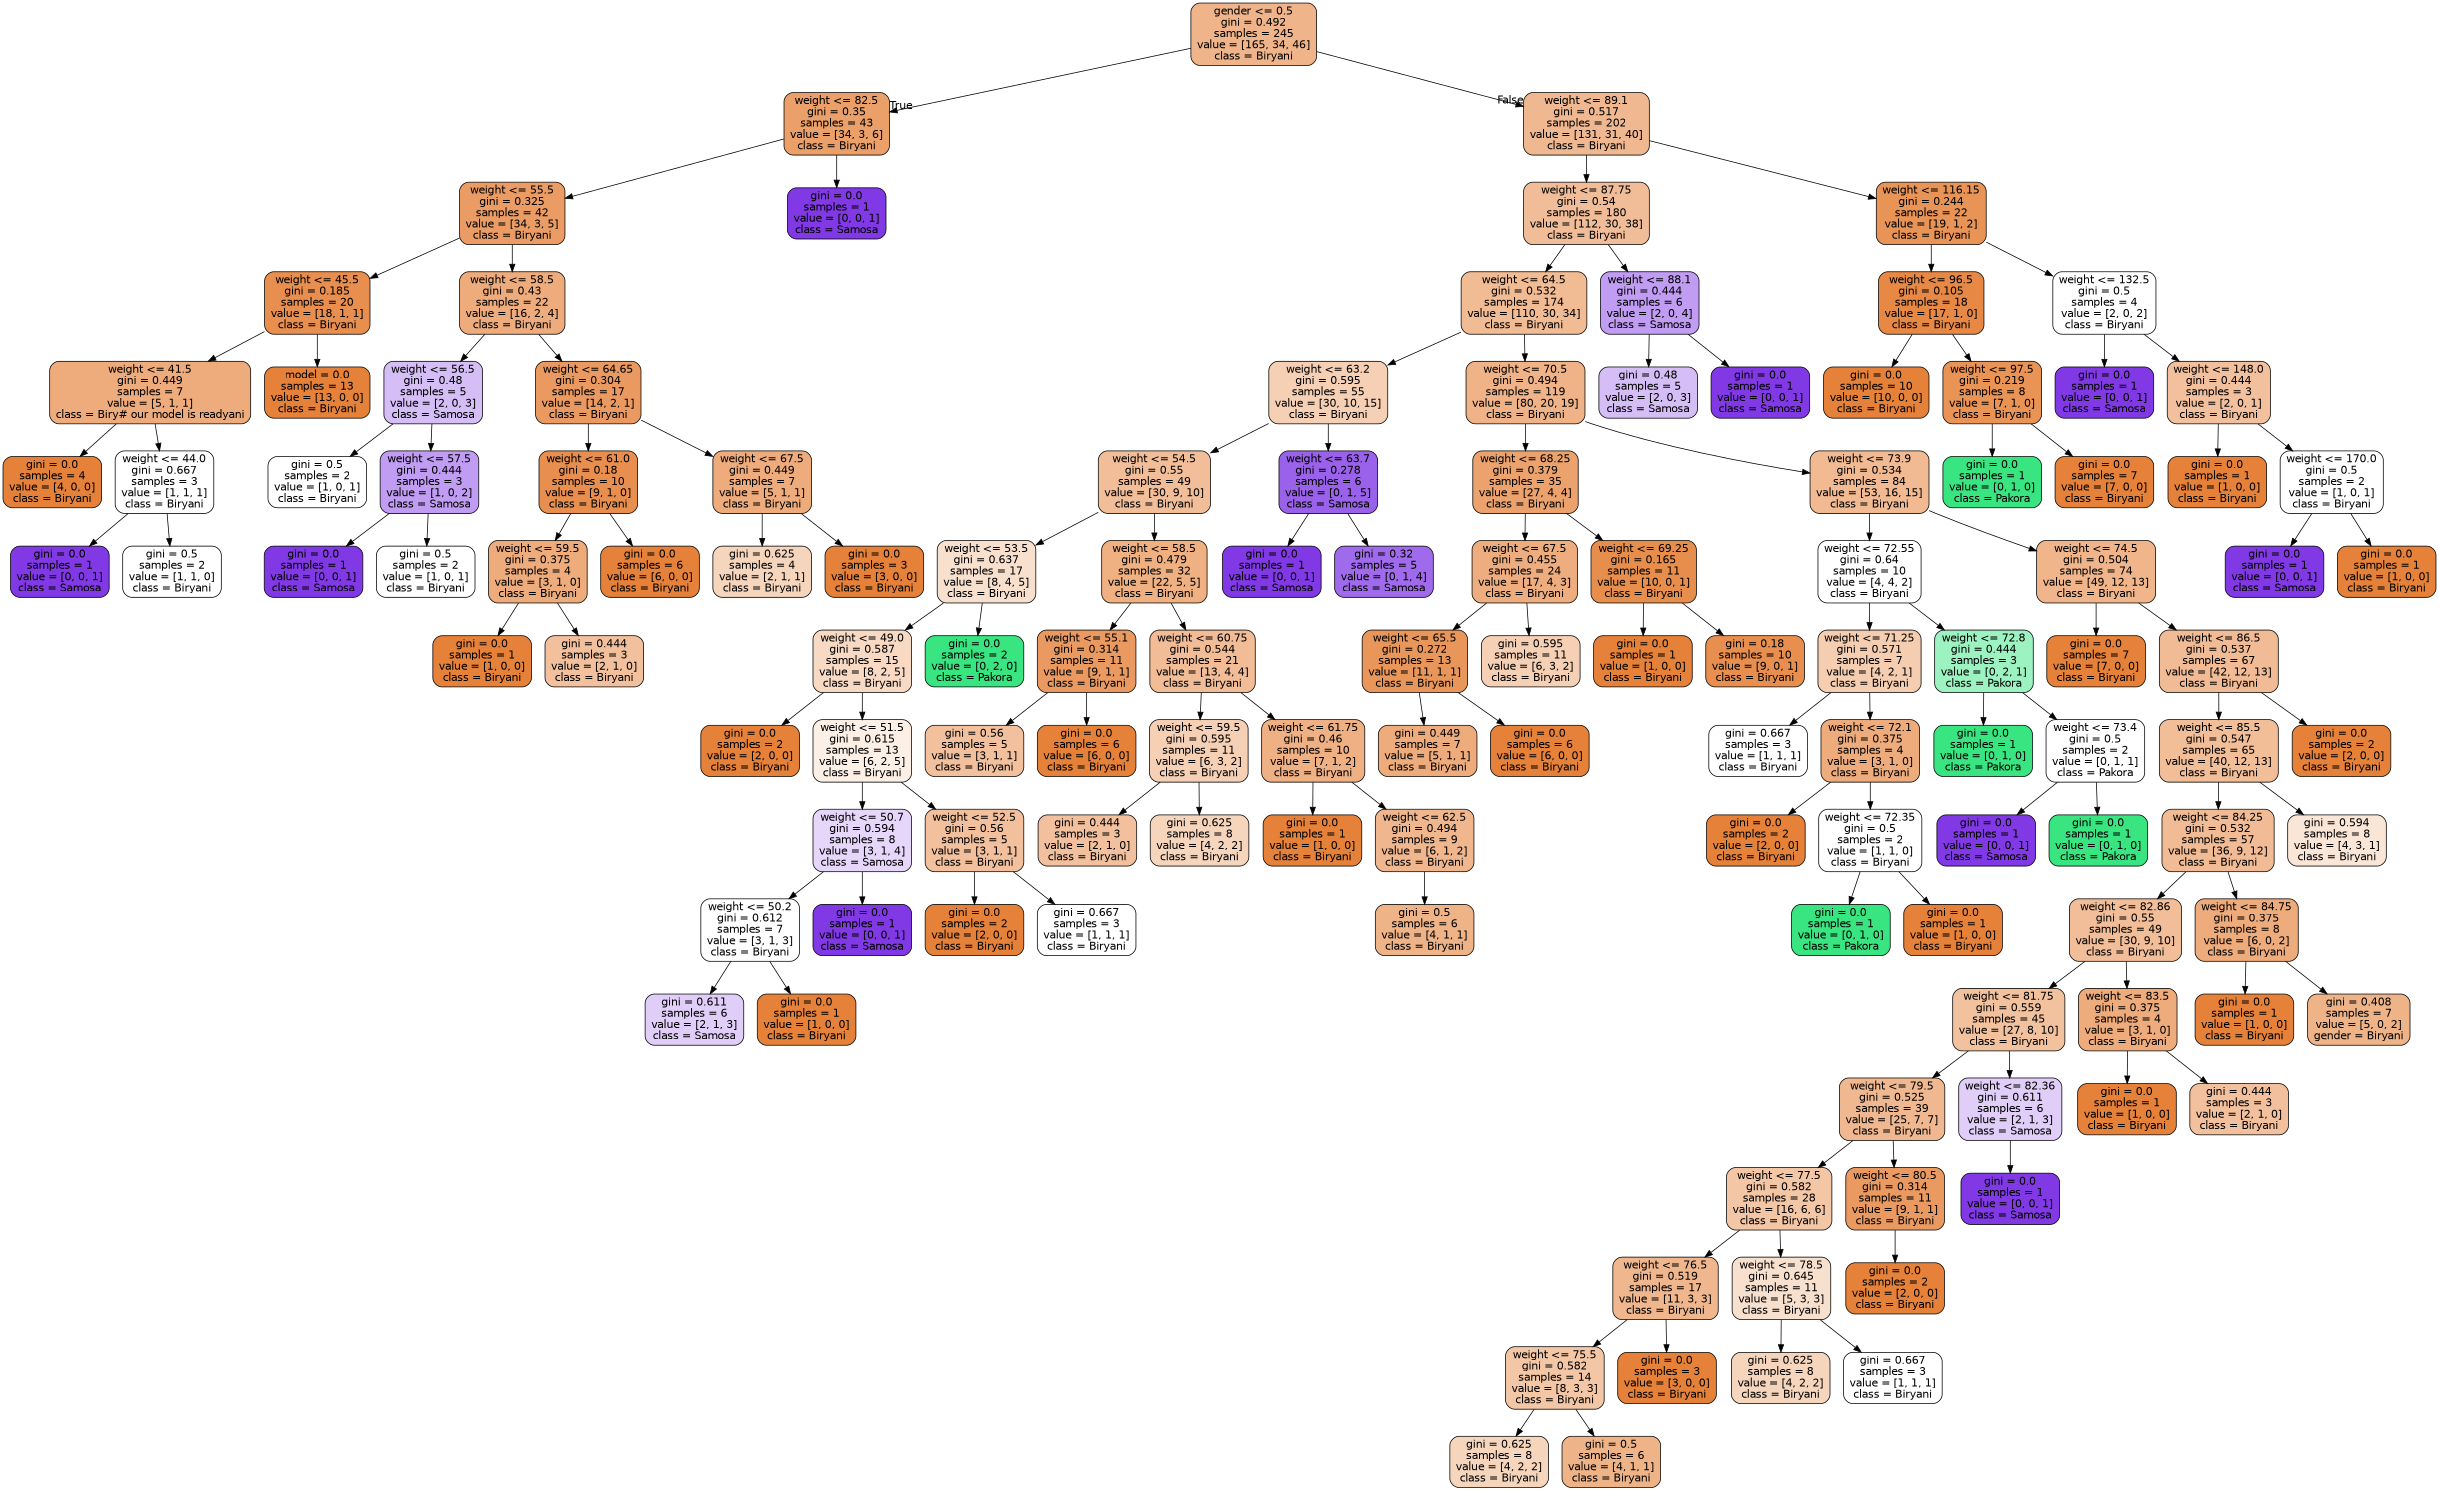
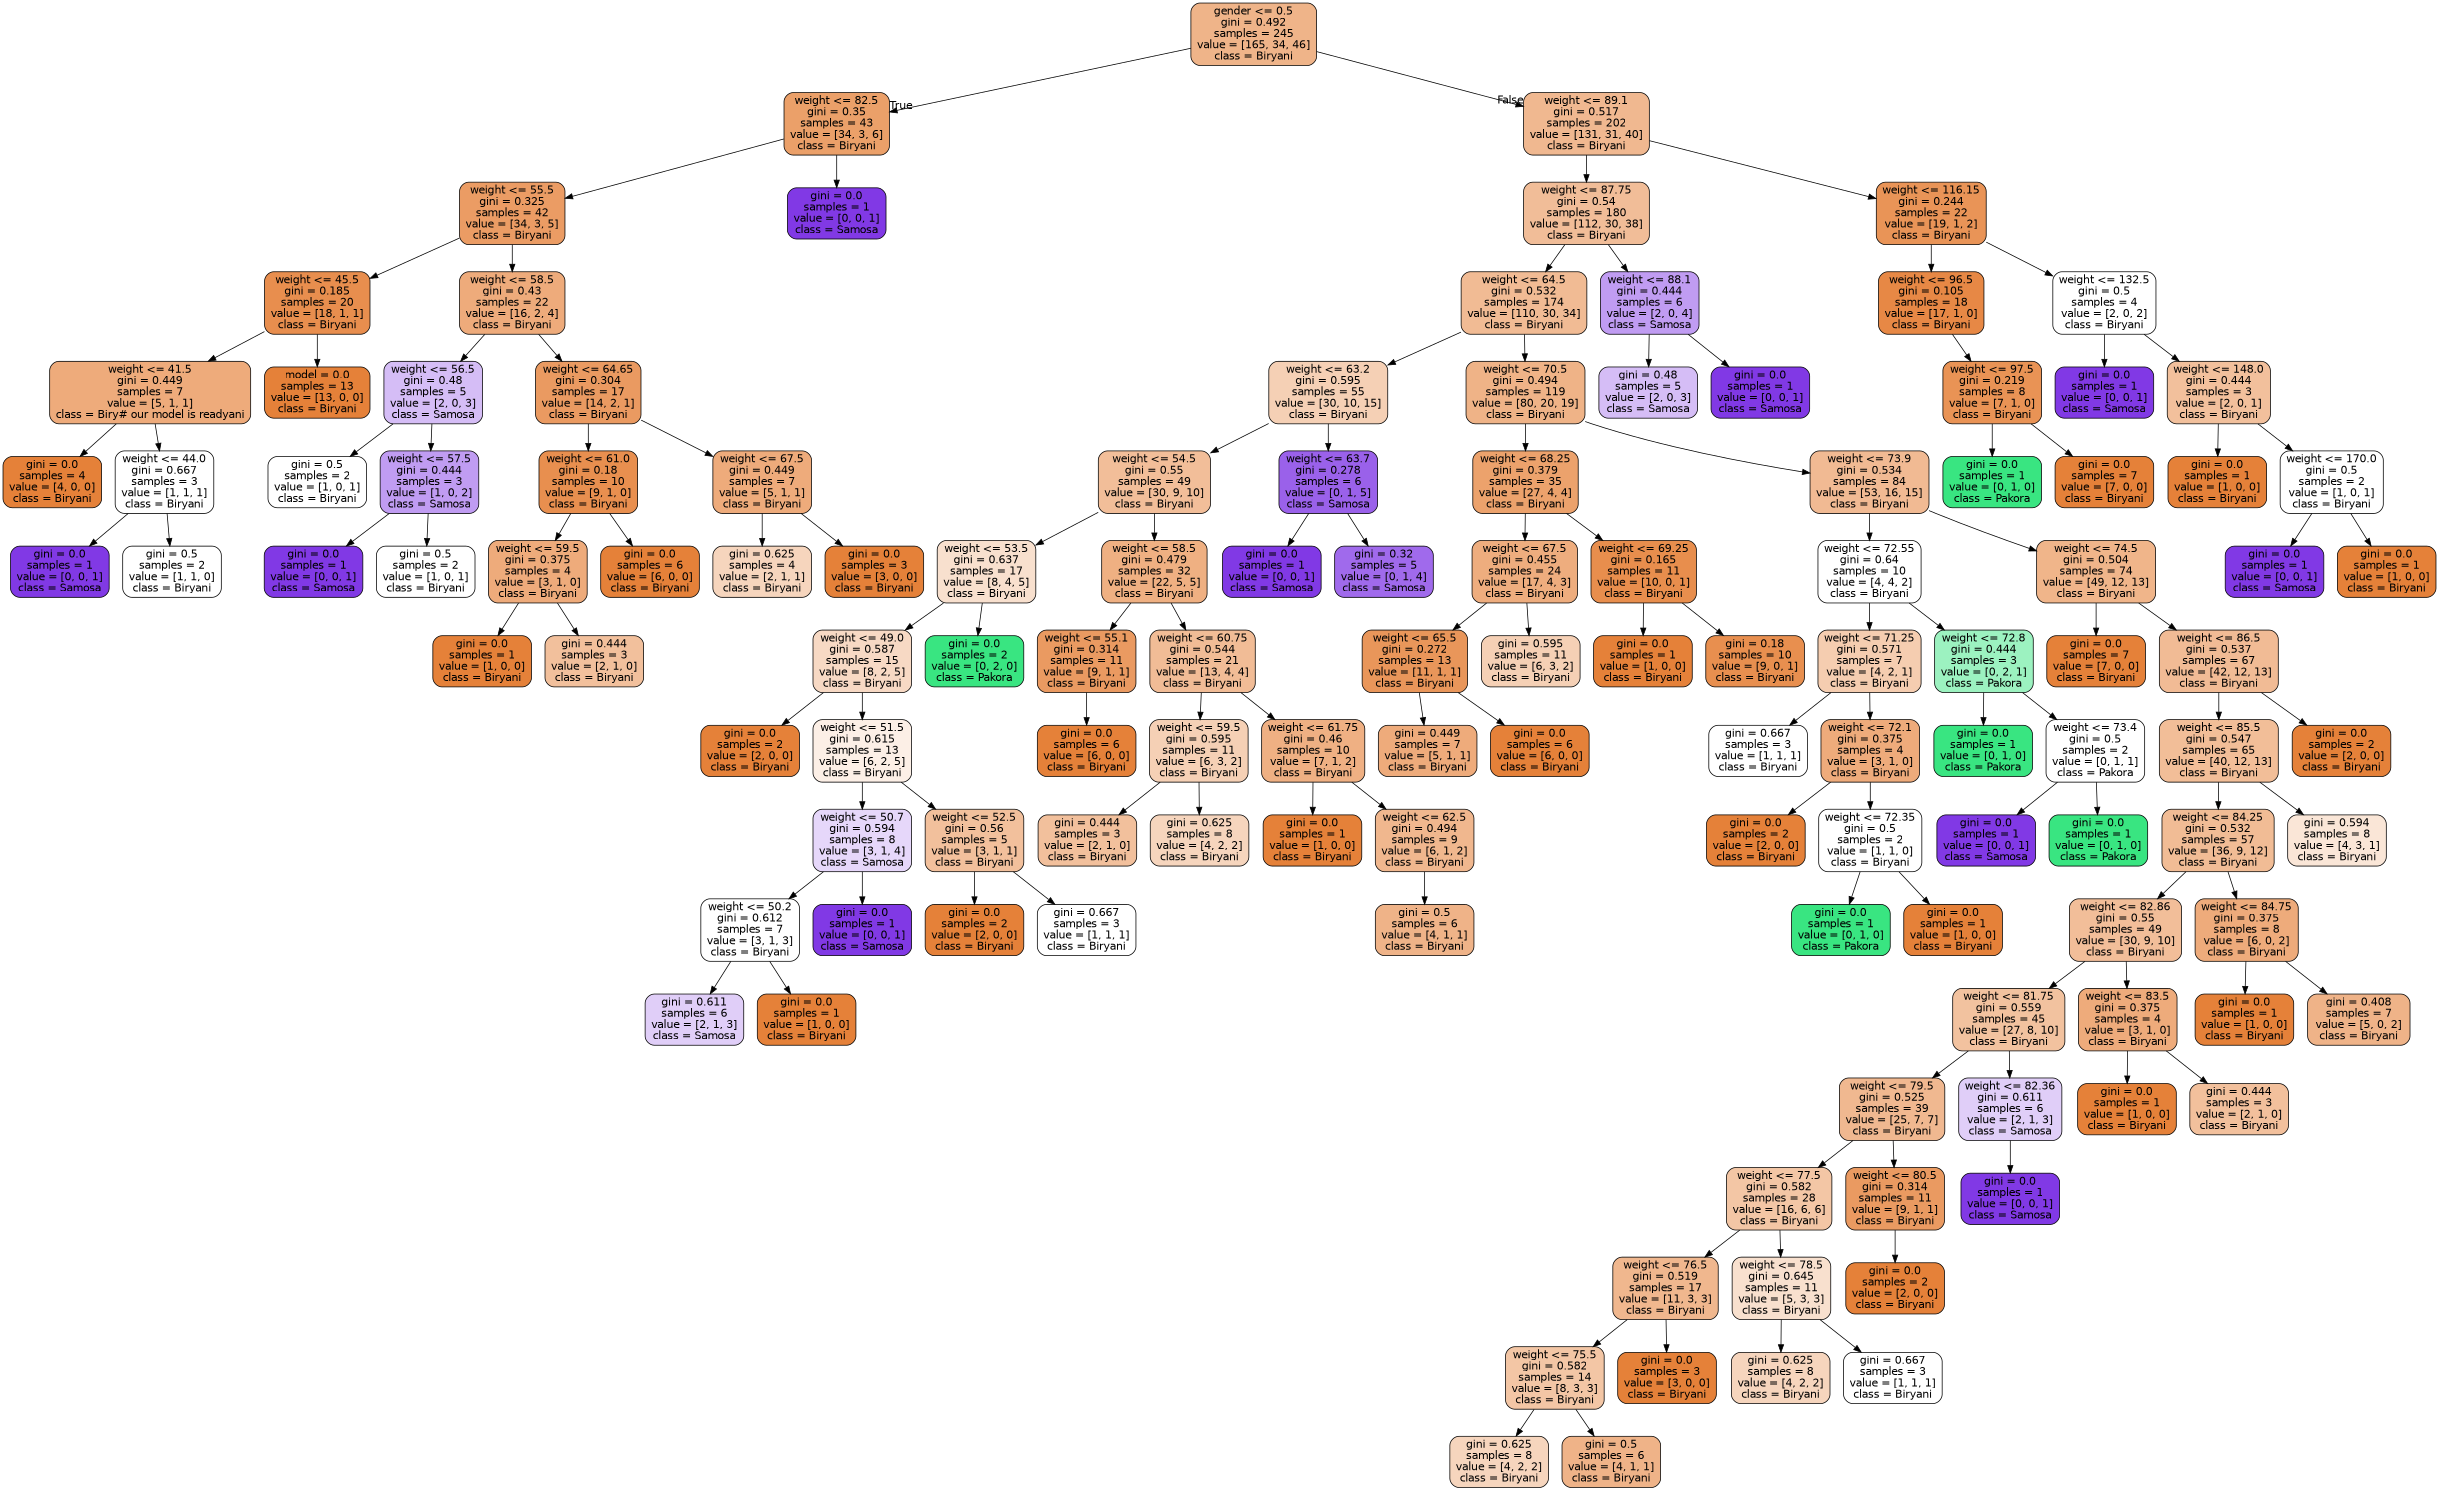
node "gini = 0.0 samples = 10 value = [10, 0, 0] class = Biryani": removed
node "gini = 0.56 samples = 5 value = [3, 1, 1] class = Biryani": removed
node "gini = 0.408 samples = 7 value = [5, 0, 2] gender = Biryani": label "gini = 0.408 samples = 7 value = [5, 0, 2] gender = Biryani" -> "gini = 0.408 samples = 7 value = [5, 0, 2] class = Biryani"
